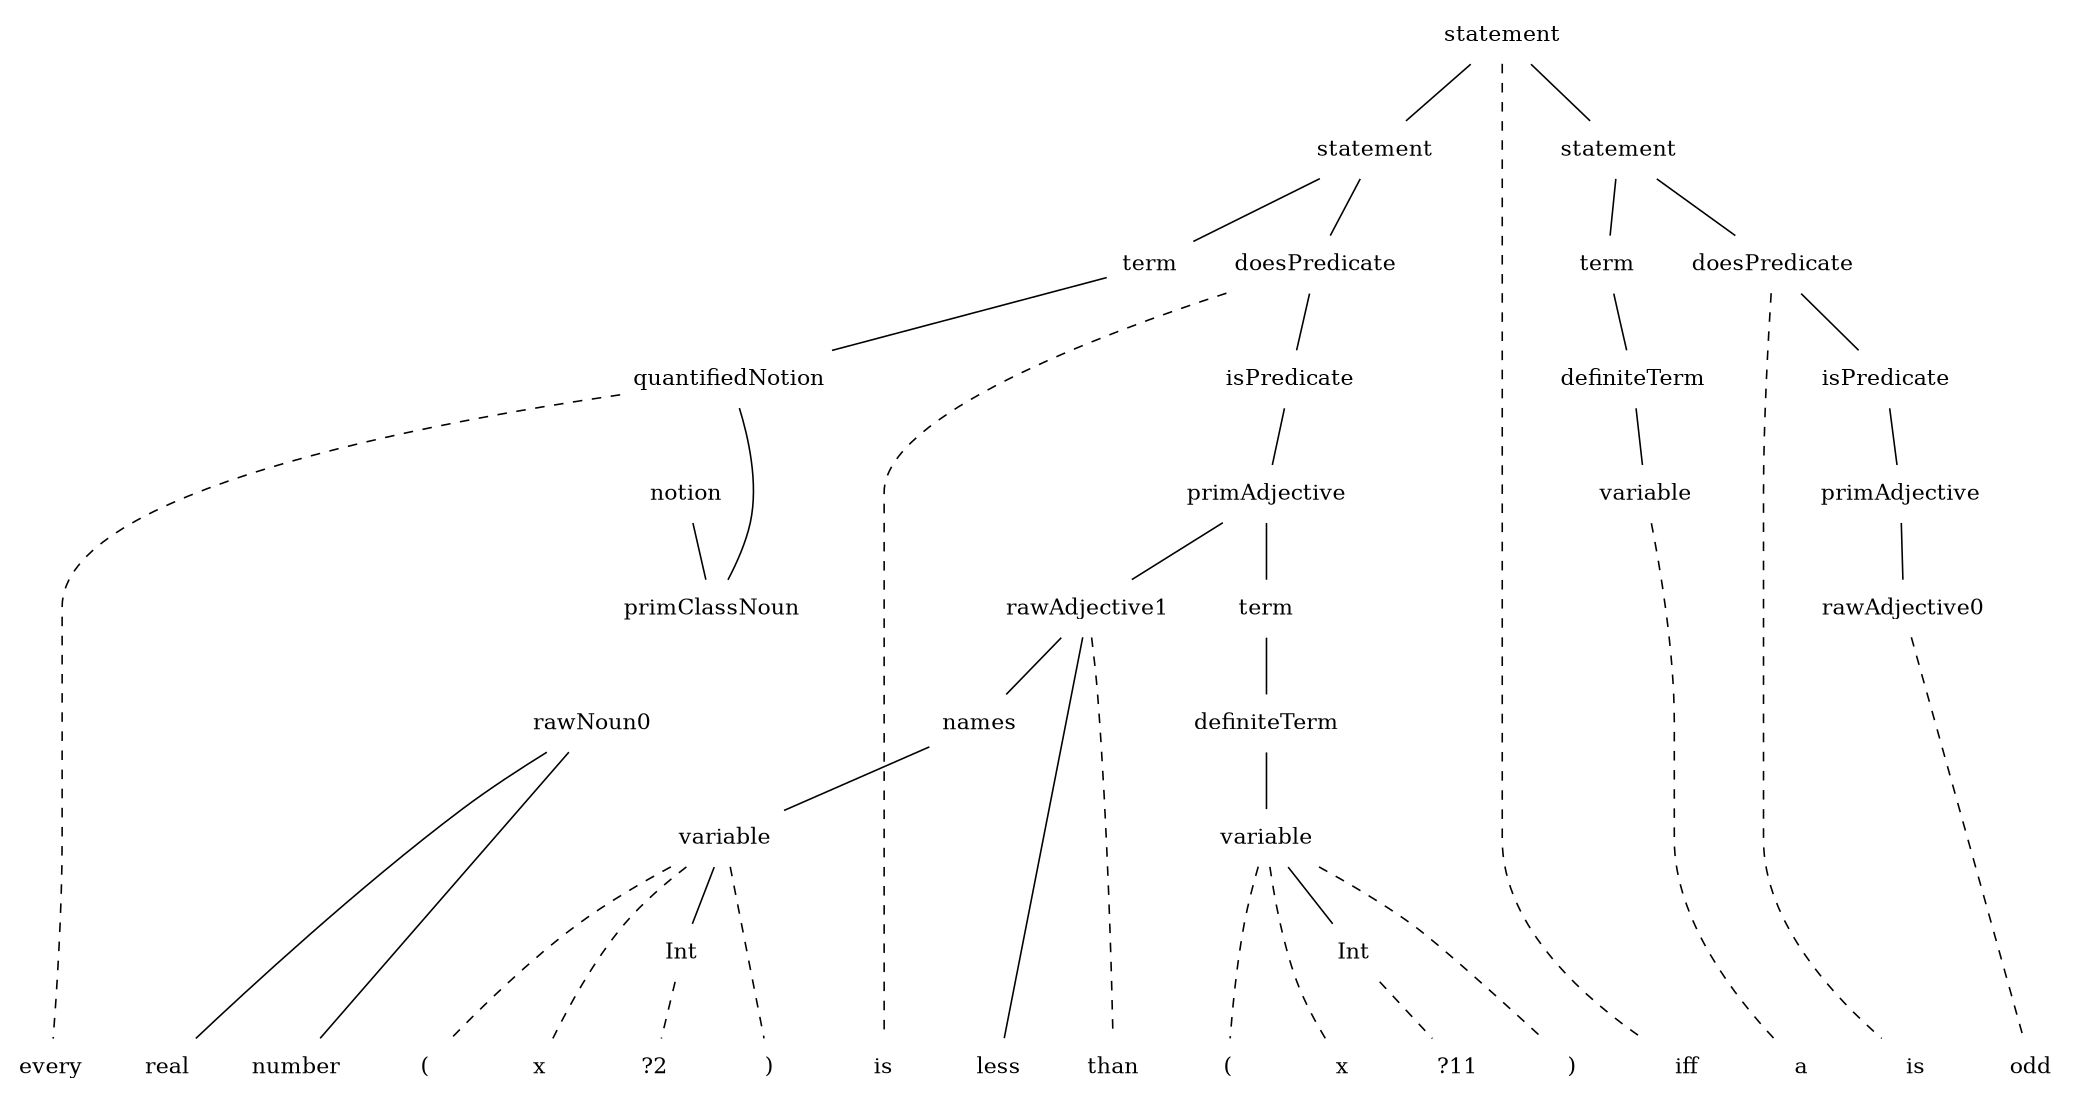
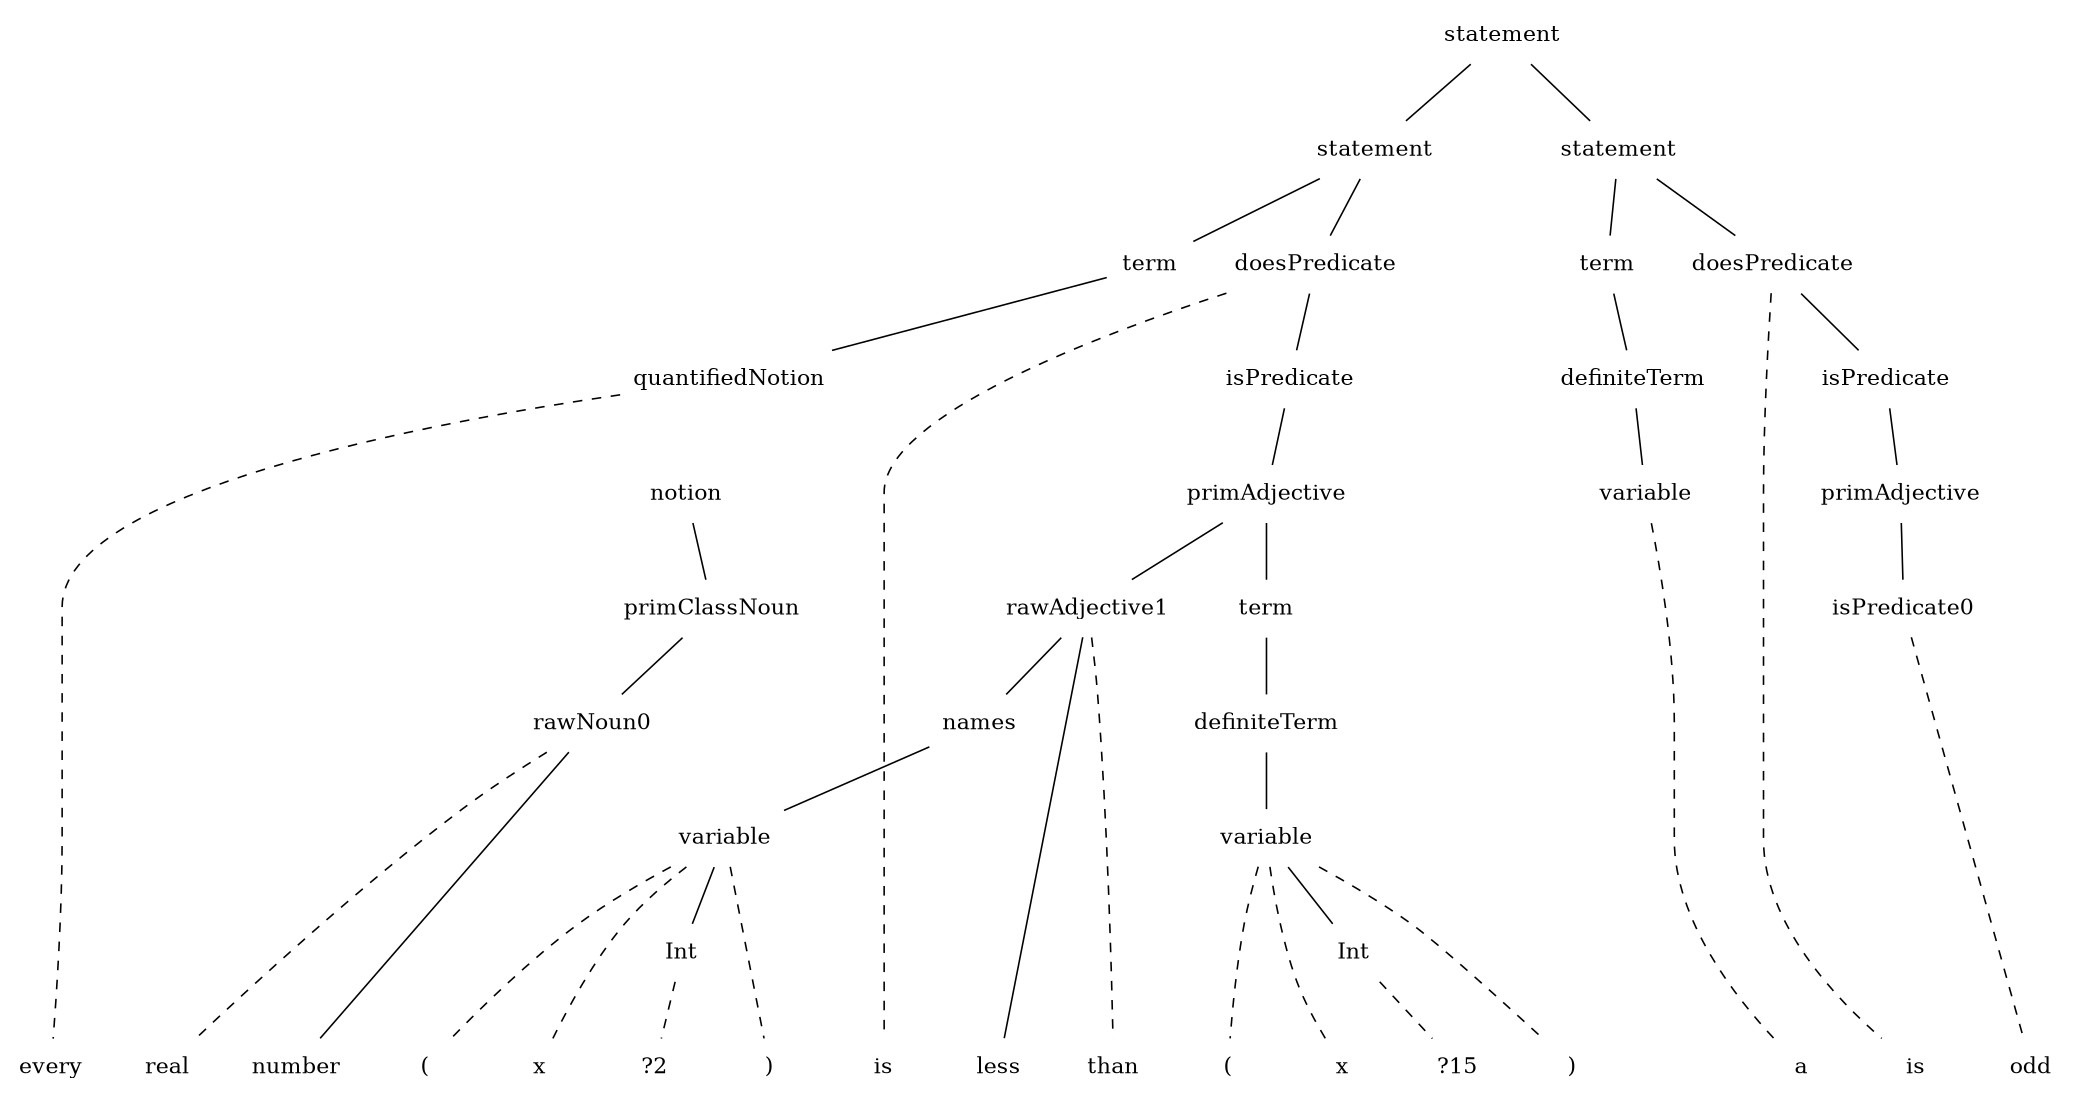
edge "quantifiedNotion" -- "primClassNoun": now "rawNoun0" -- "primClassNoun"
node "rawAdjective0": label "rawAdjective0" -> "isPredicate0"
edge "rawNoun0" -- "real": style solid -> dashed
node "?11": label "?11" -> "?15"
node "iff": removed
